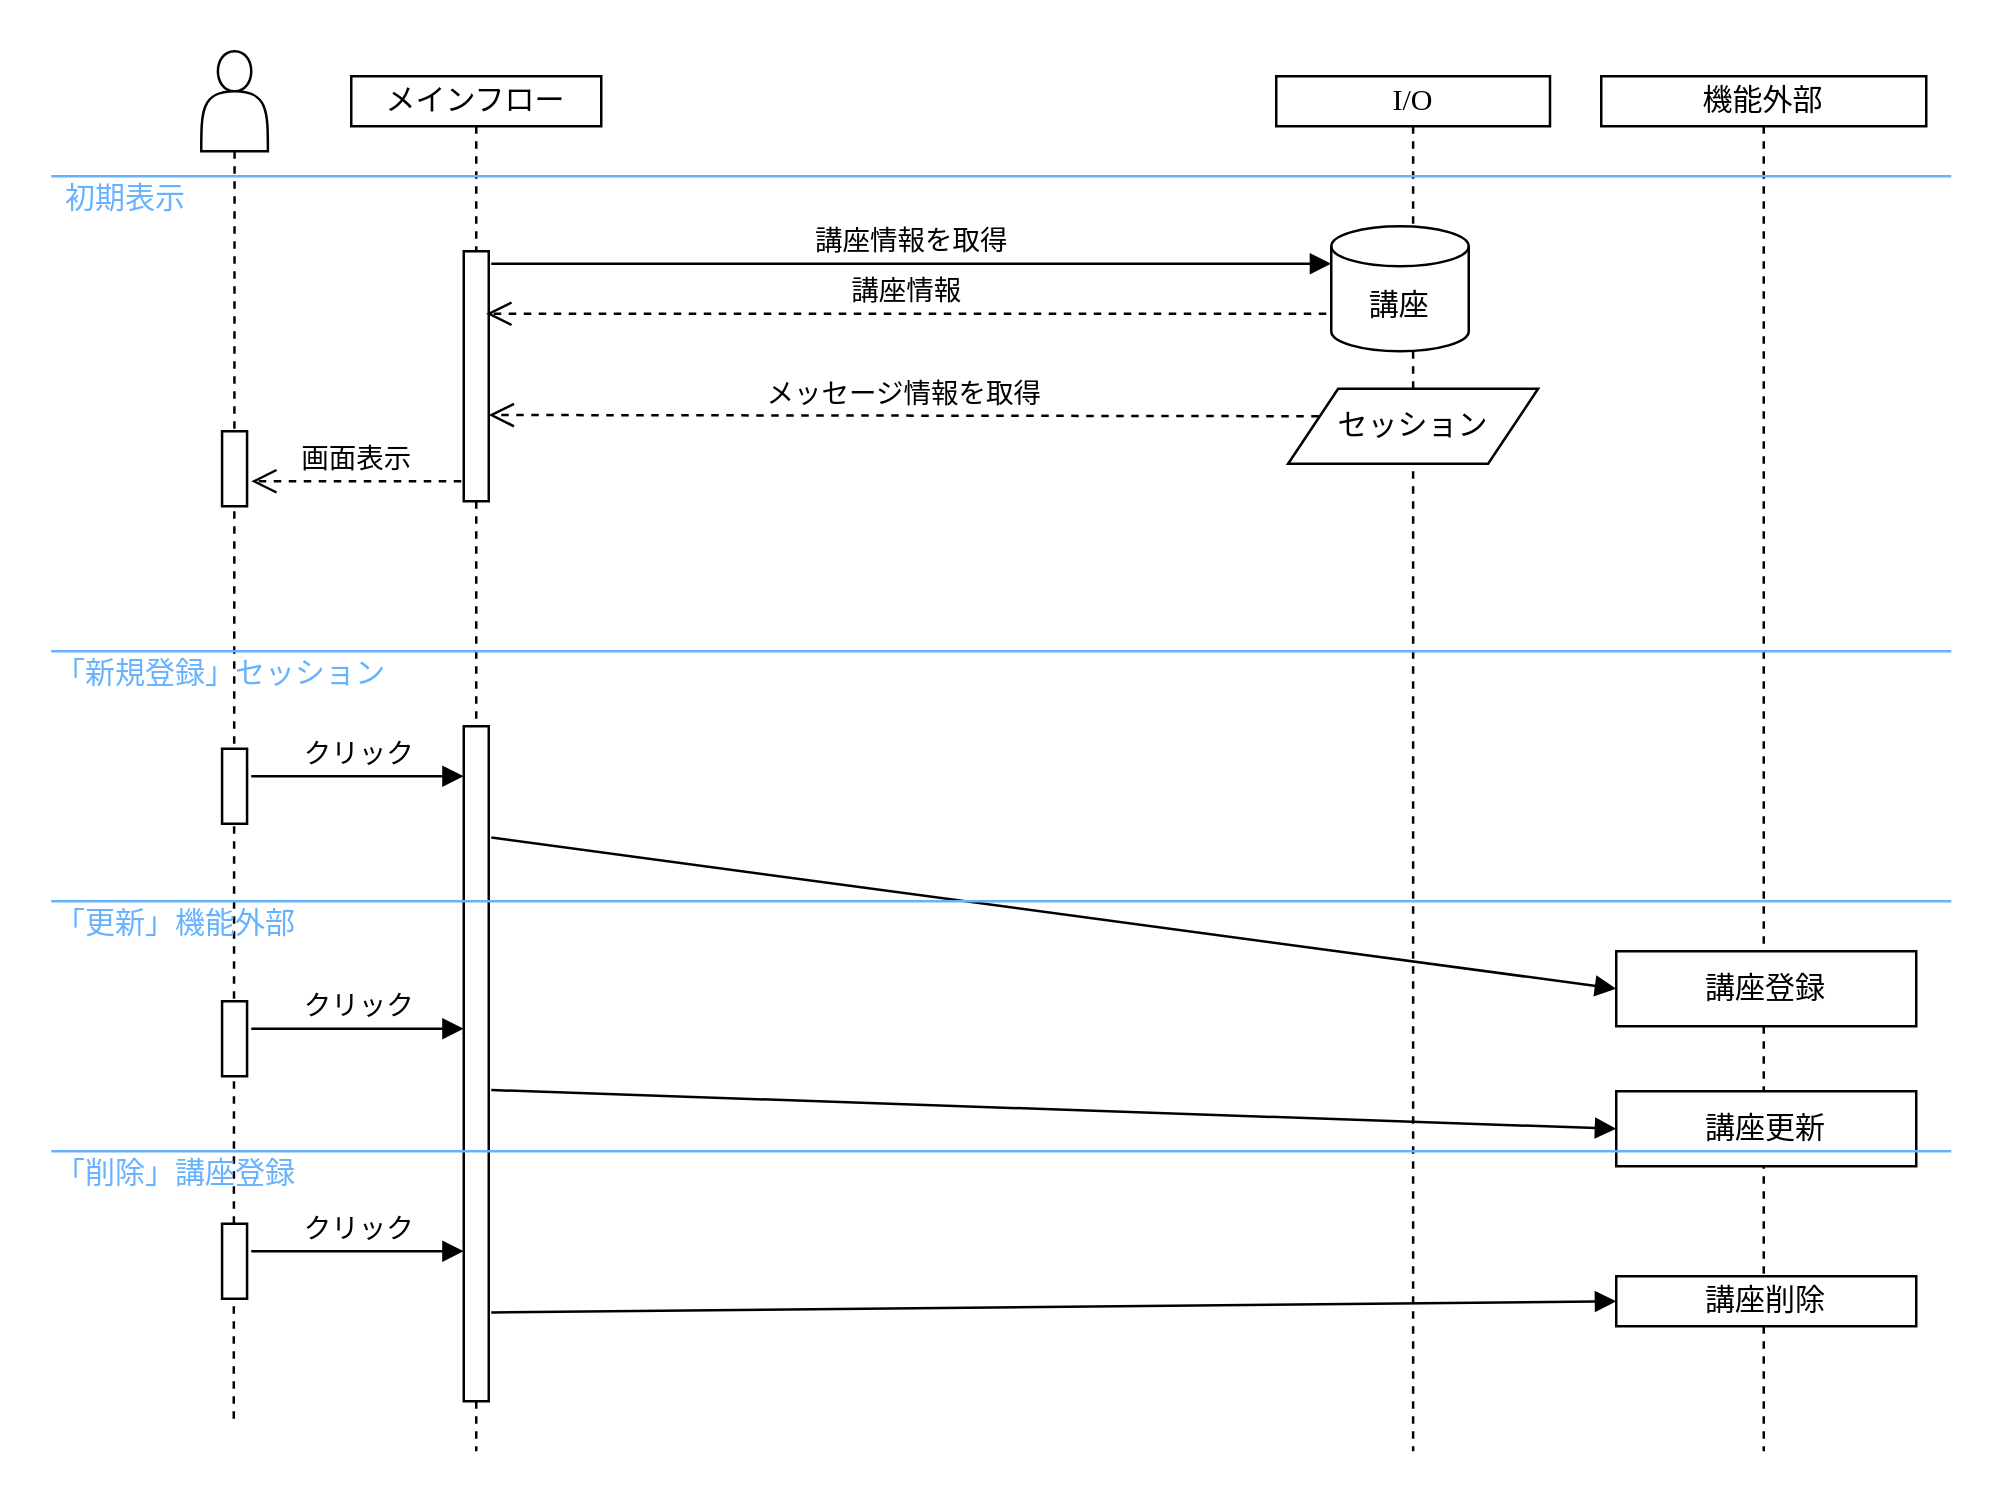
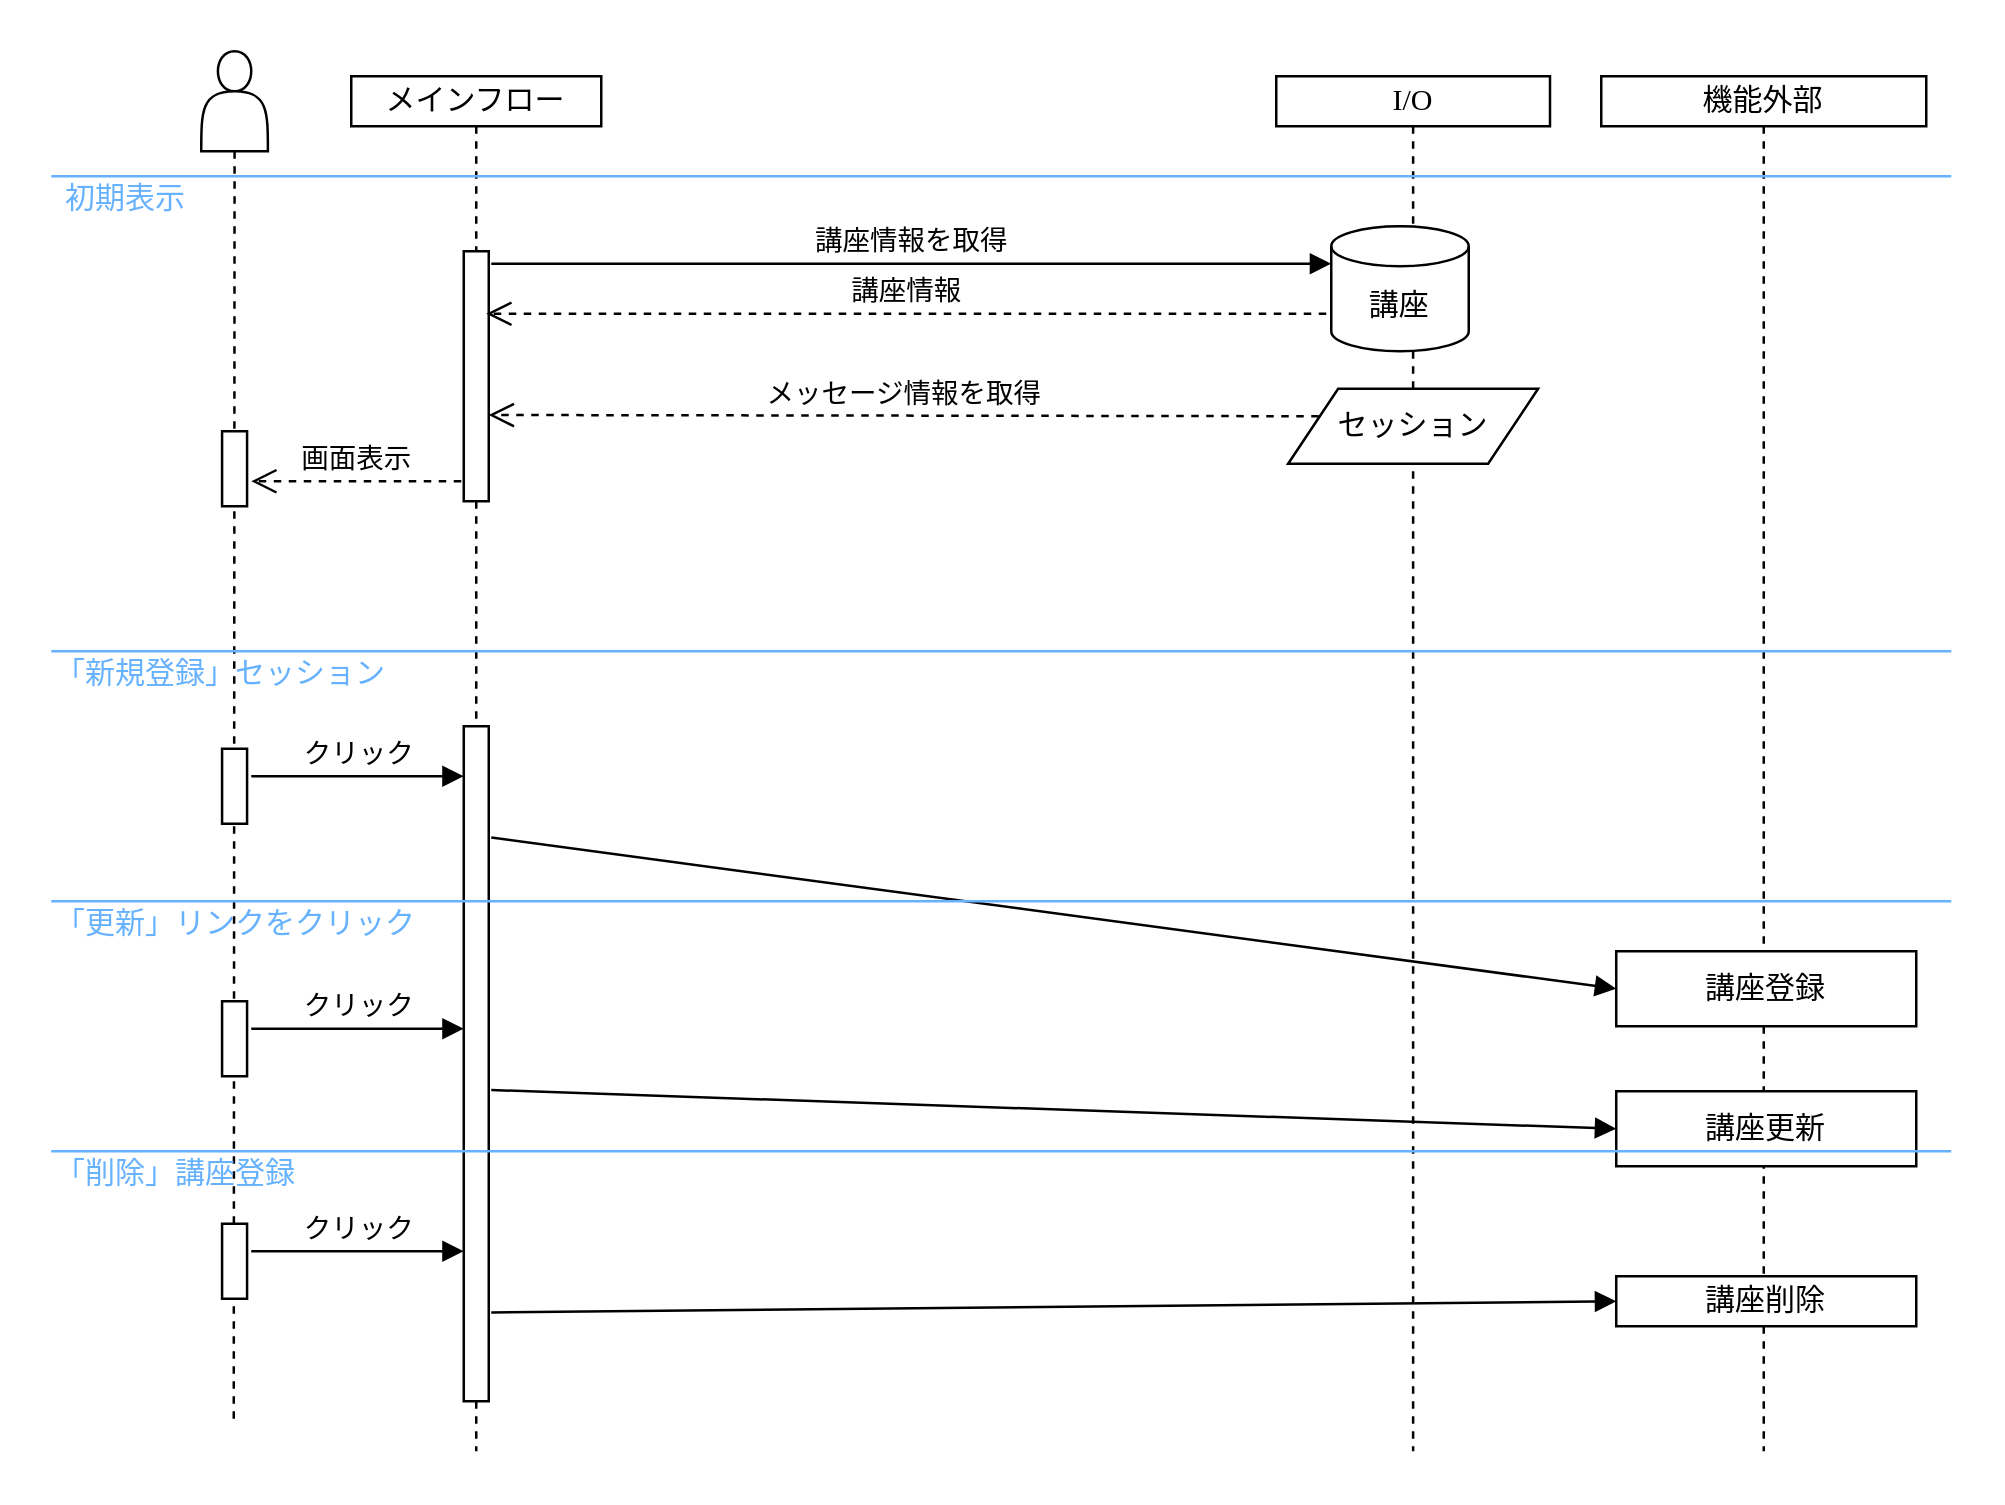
node "「更新」機能外部": label "「更新」機能外部" -> "「更新」リンクをクリック"
